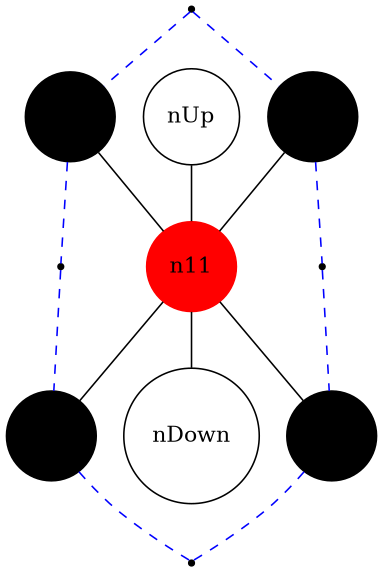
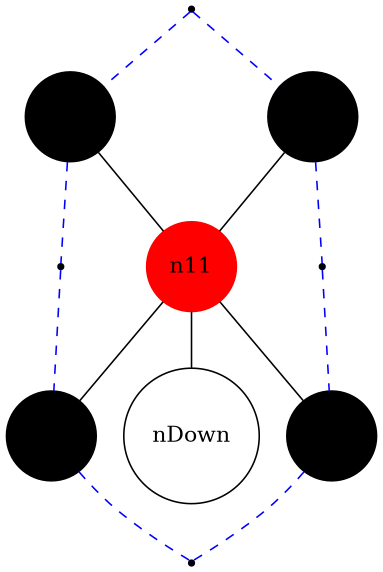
node "nUp": removed
